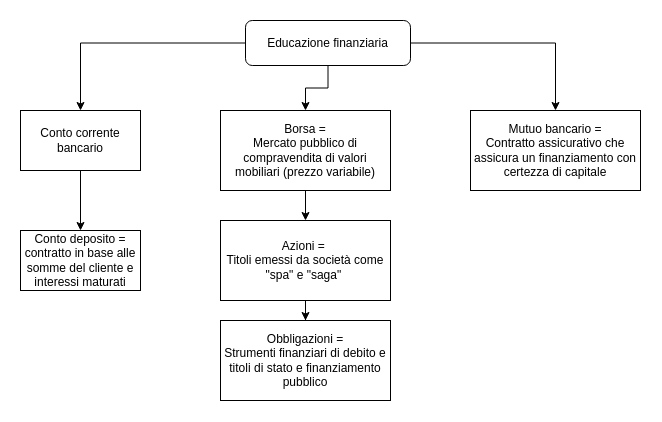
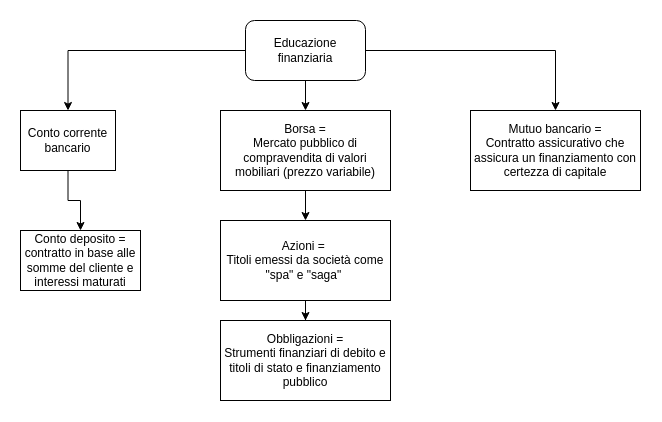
node "Educazione finanziaria": size 165x45 -> 120x60
node "Conto corrente bancario": size 120x60 -> 95x60
